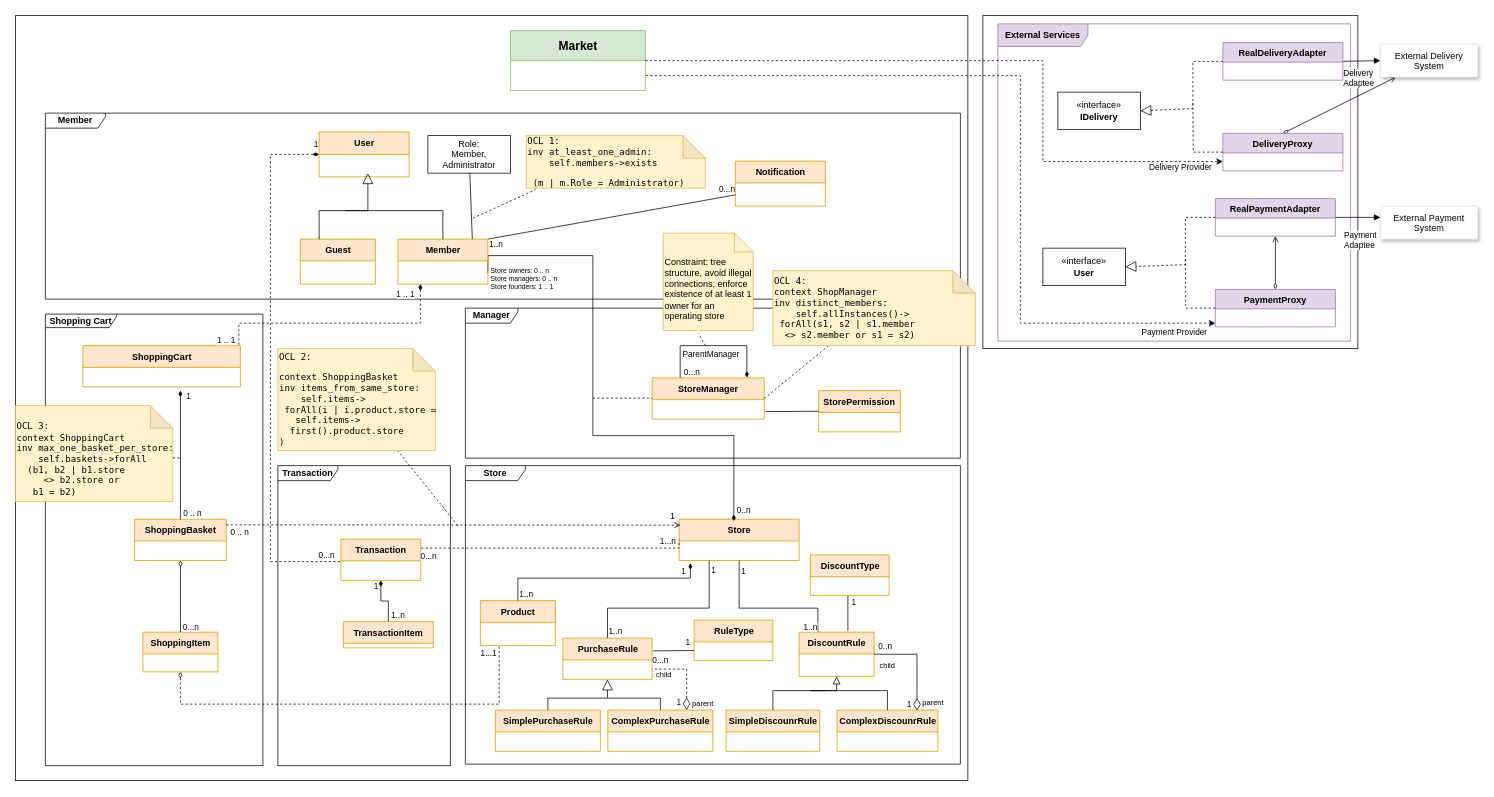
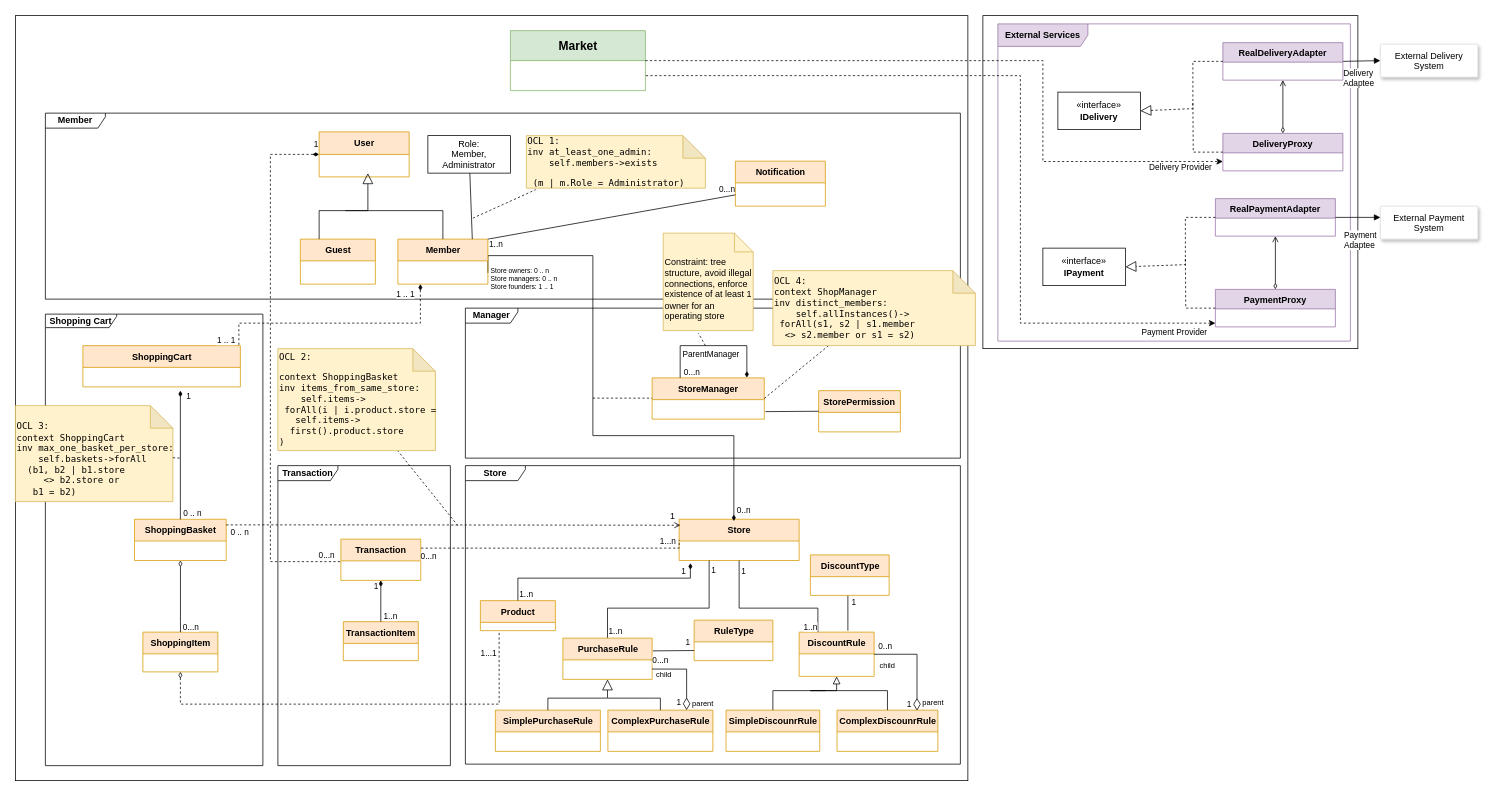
edge "External Delivery System" -- "DeliveryProxy": now "RealDeliveryAdapter" -- "DeliveryProxy"
node "«interface» User": label "«interface» User" -> "«interface» IPayment"
node "Product": size 75x45 -> 75x30
node "TransactionItem": size 90x26 -> 75x39
edge "PurchaseRule" -> "ComplexPurchaseRule": style dashed -> solid
